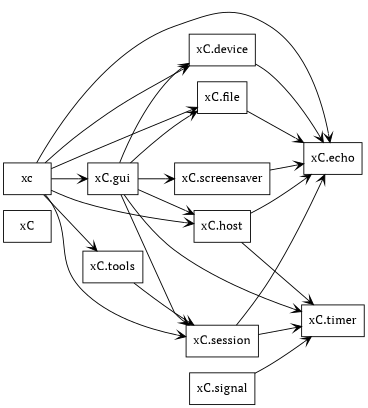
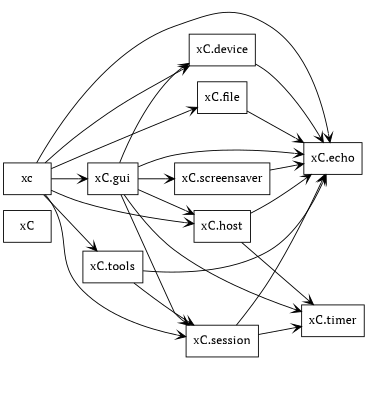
edge "xC.gui" -> "xC.file": now "xC.gui" -> "xC.echo"
edge "xC.tools" -> "xC.echo": added
node "xC.signal": removed
